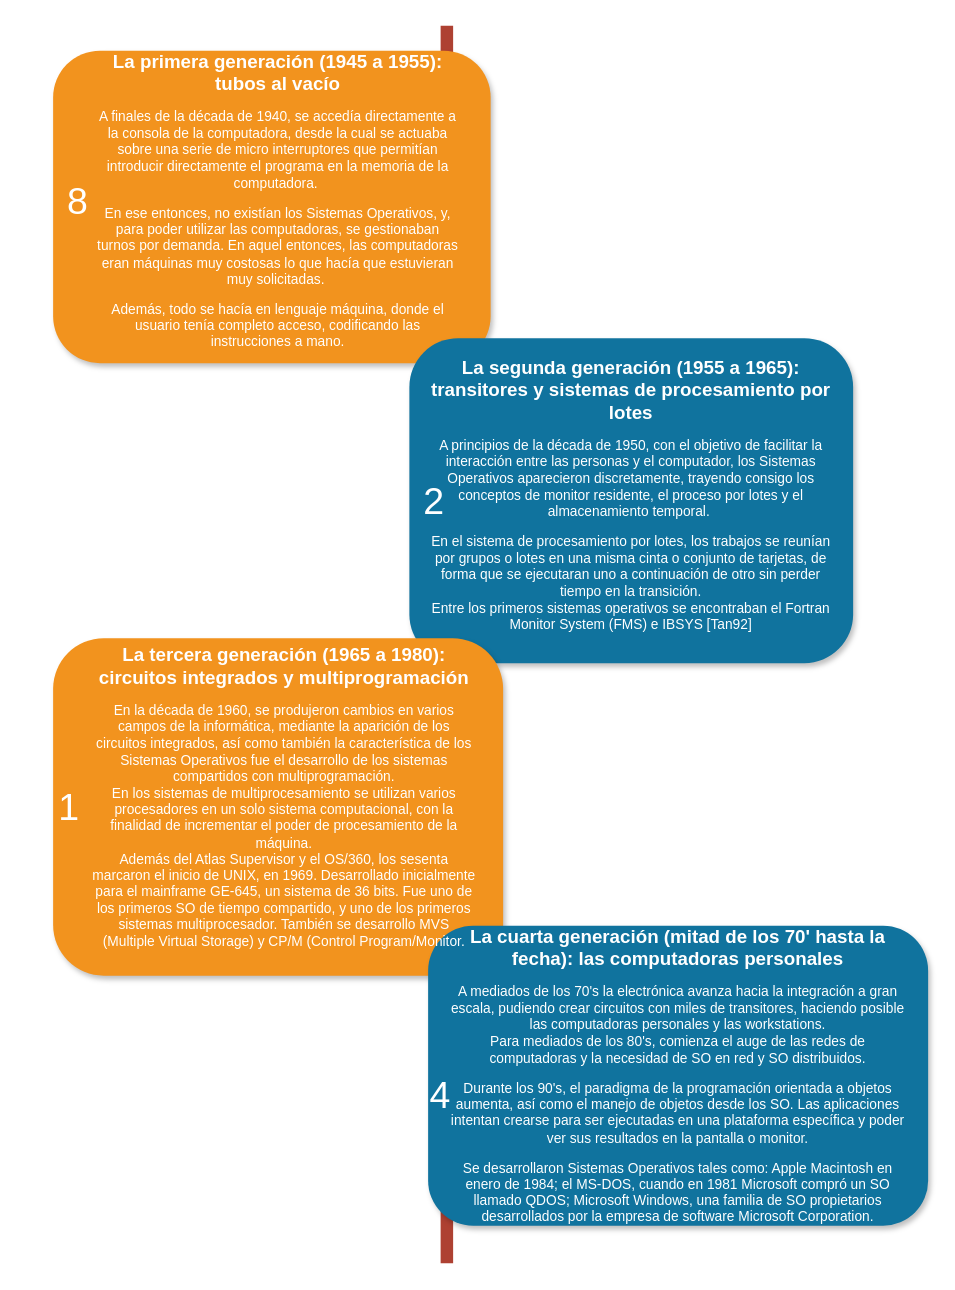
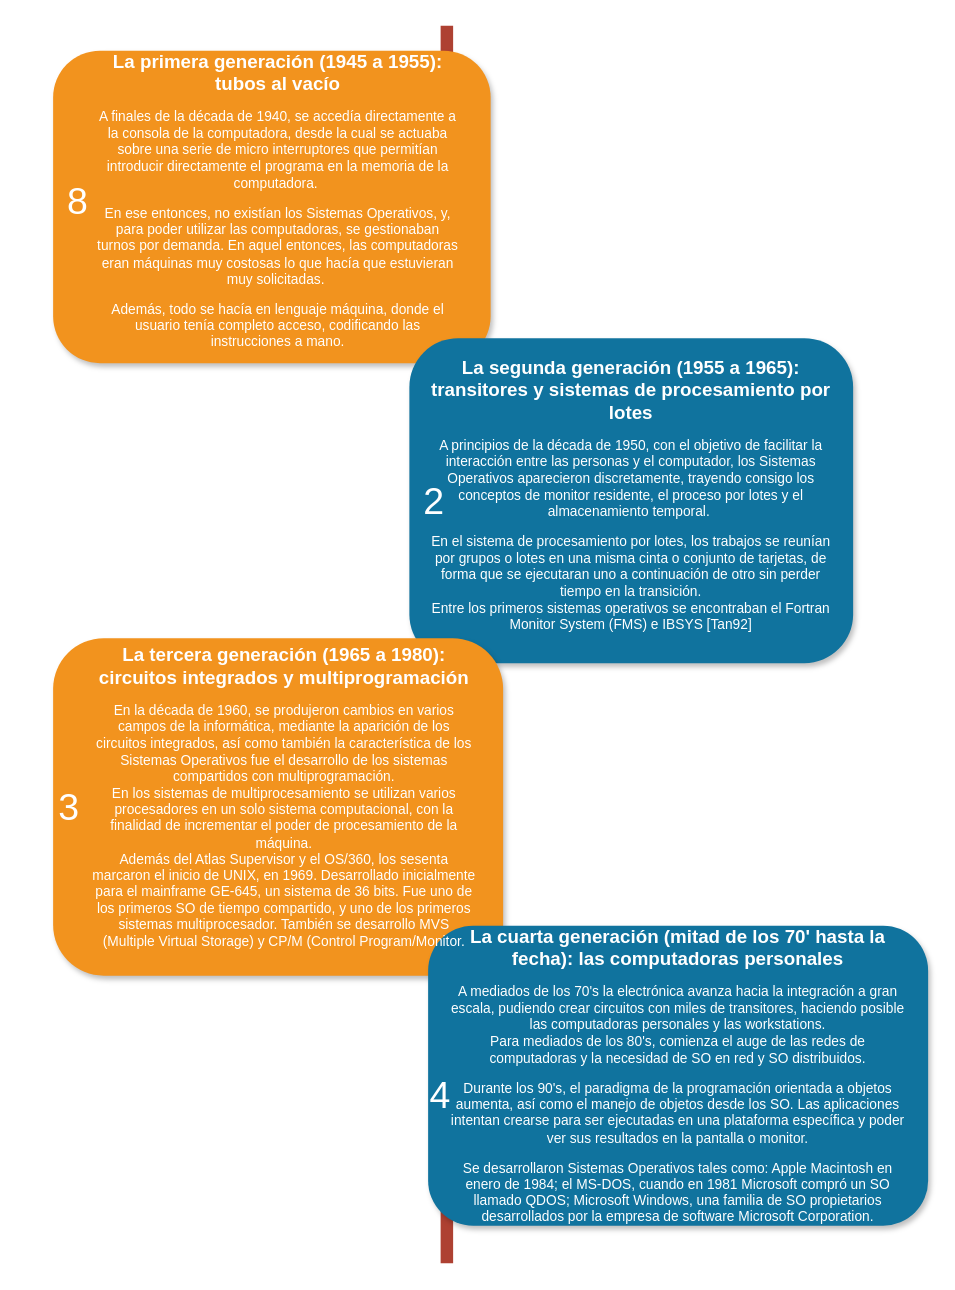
node "1": label "1" -> "3"
